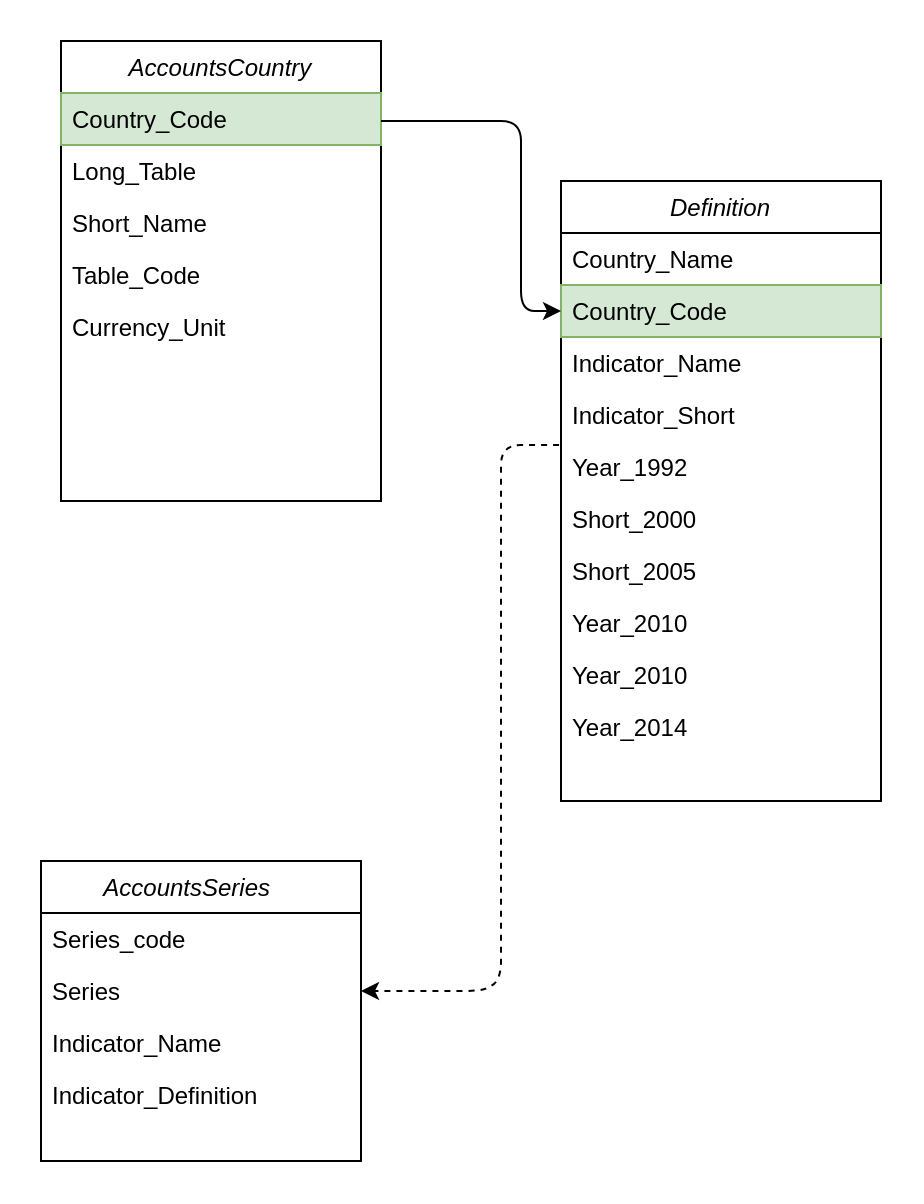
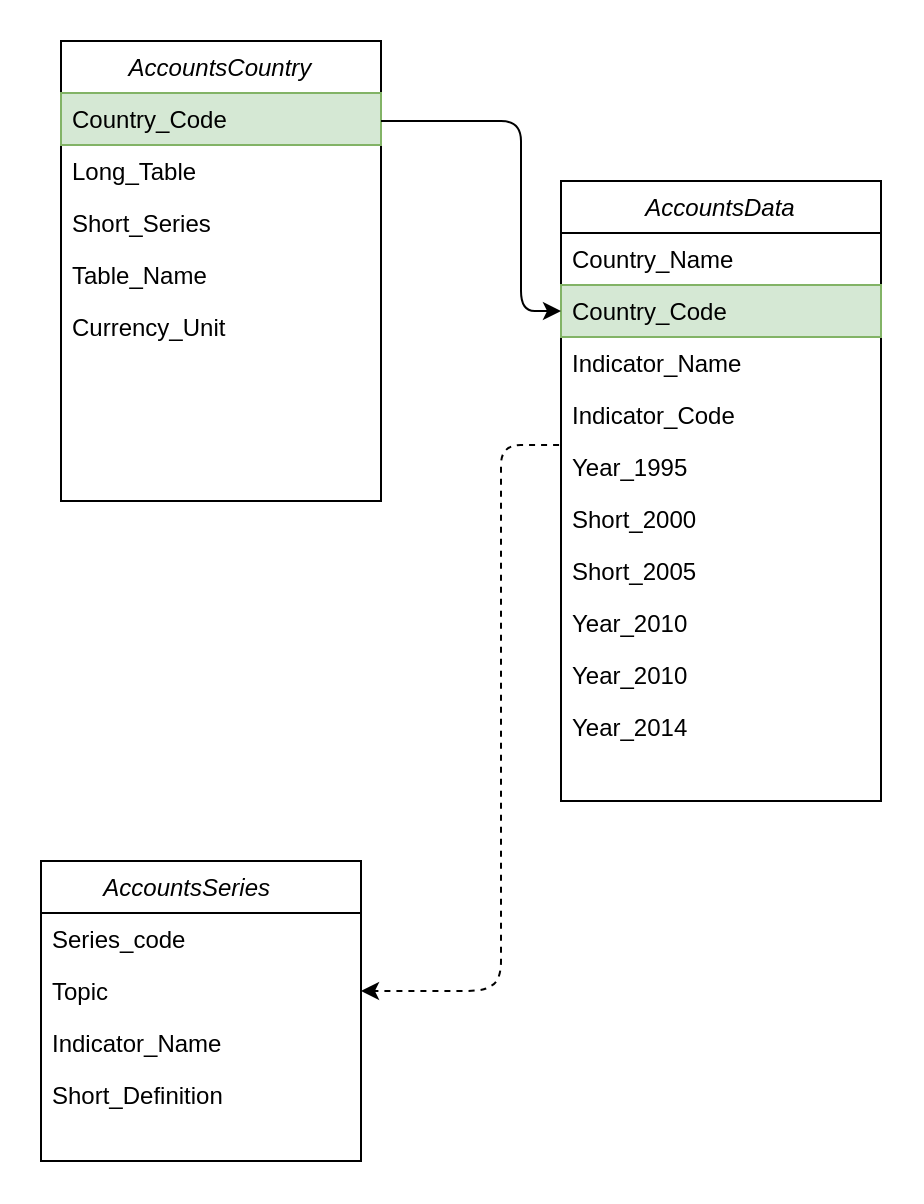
node "Definition": label "Definition" -> "AccountsData"
node "Short_Name": label "Short_Name" -> "Short_Series"
node "Table_Code": label "Table_Code" -> "Table_Name"
node "Indicator_Short": label "Indicator_Short" -> "Indicator_Code"
node "Year_1992": label "Year_1992" -> "Year_1995"
node "Series": label "Series" -> "Topic"
node "Indicator_Definition": label "Indicator_Definition" -> "Short_Definition"
